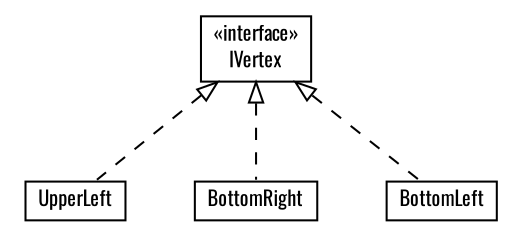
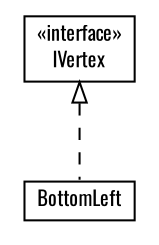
node "UpperLeft": removed
node "BottomRight": removed
